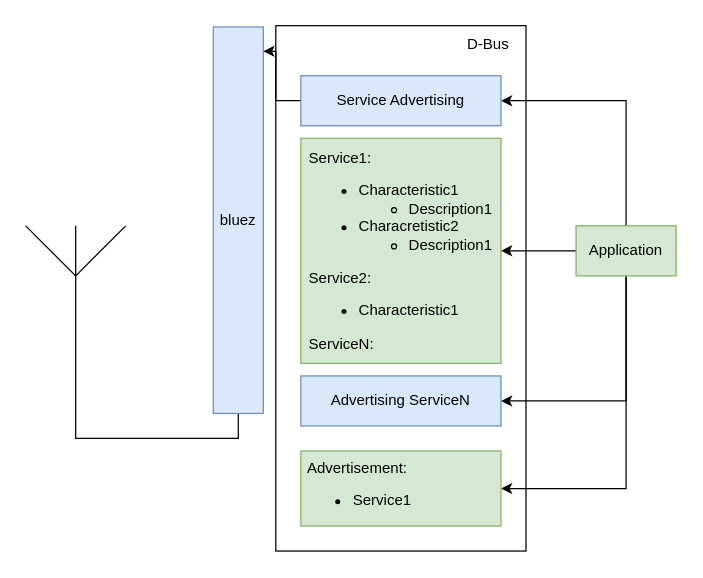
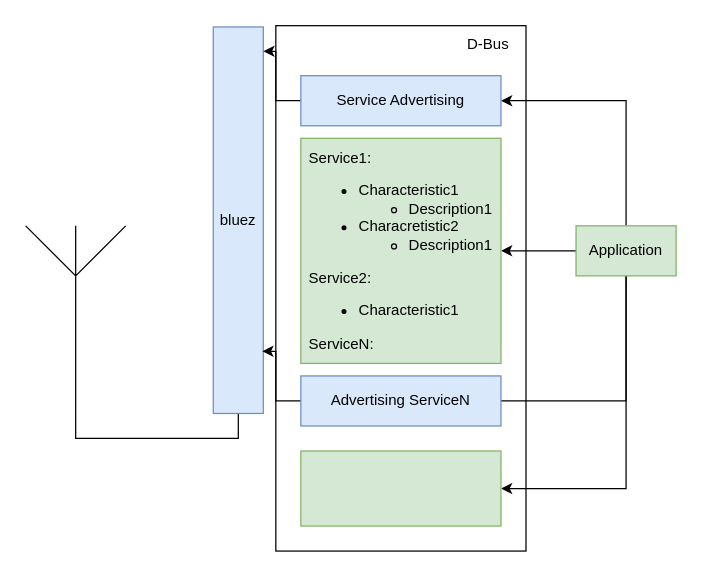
edge "Advertising ServiceN" -> "bluez": added
edge "Application" -> "Advertising ServiceN": arrowhead classic -> none
node "Advertisement: Service1": removed
